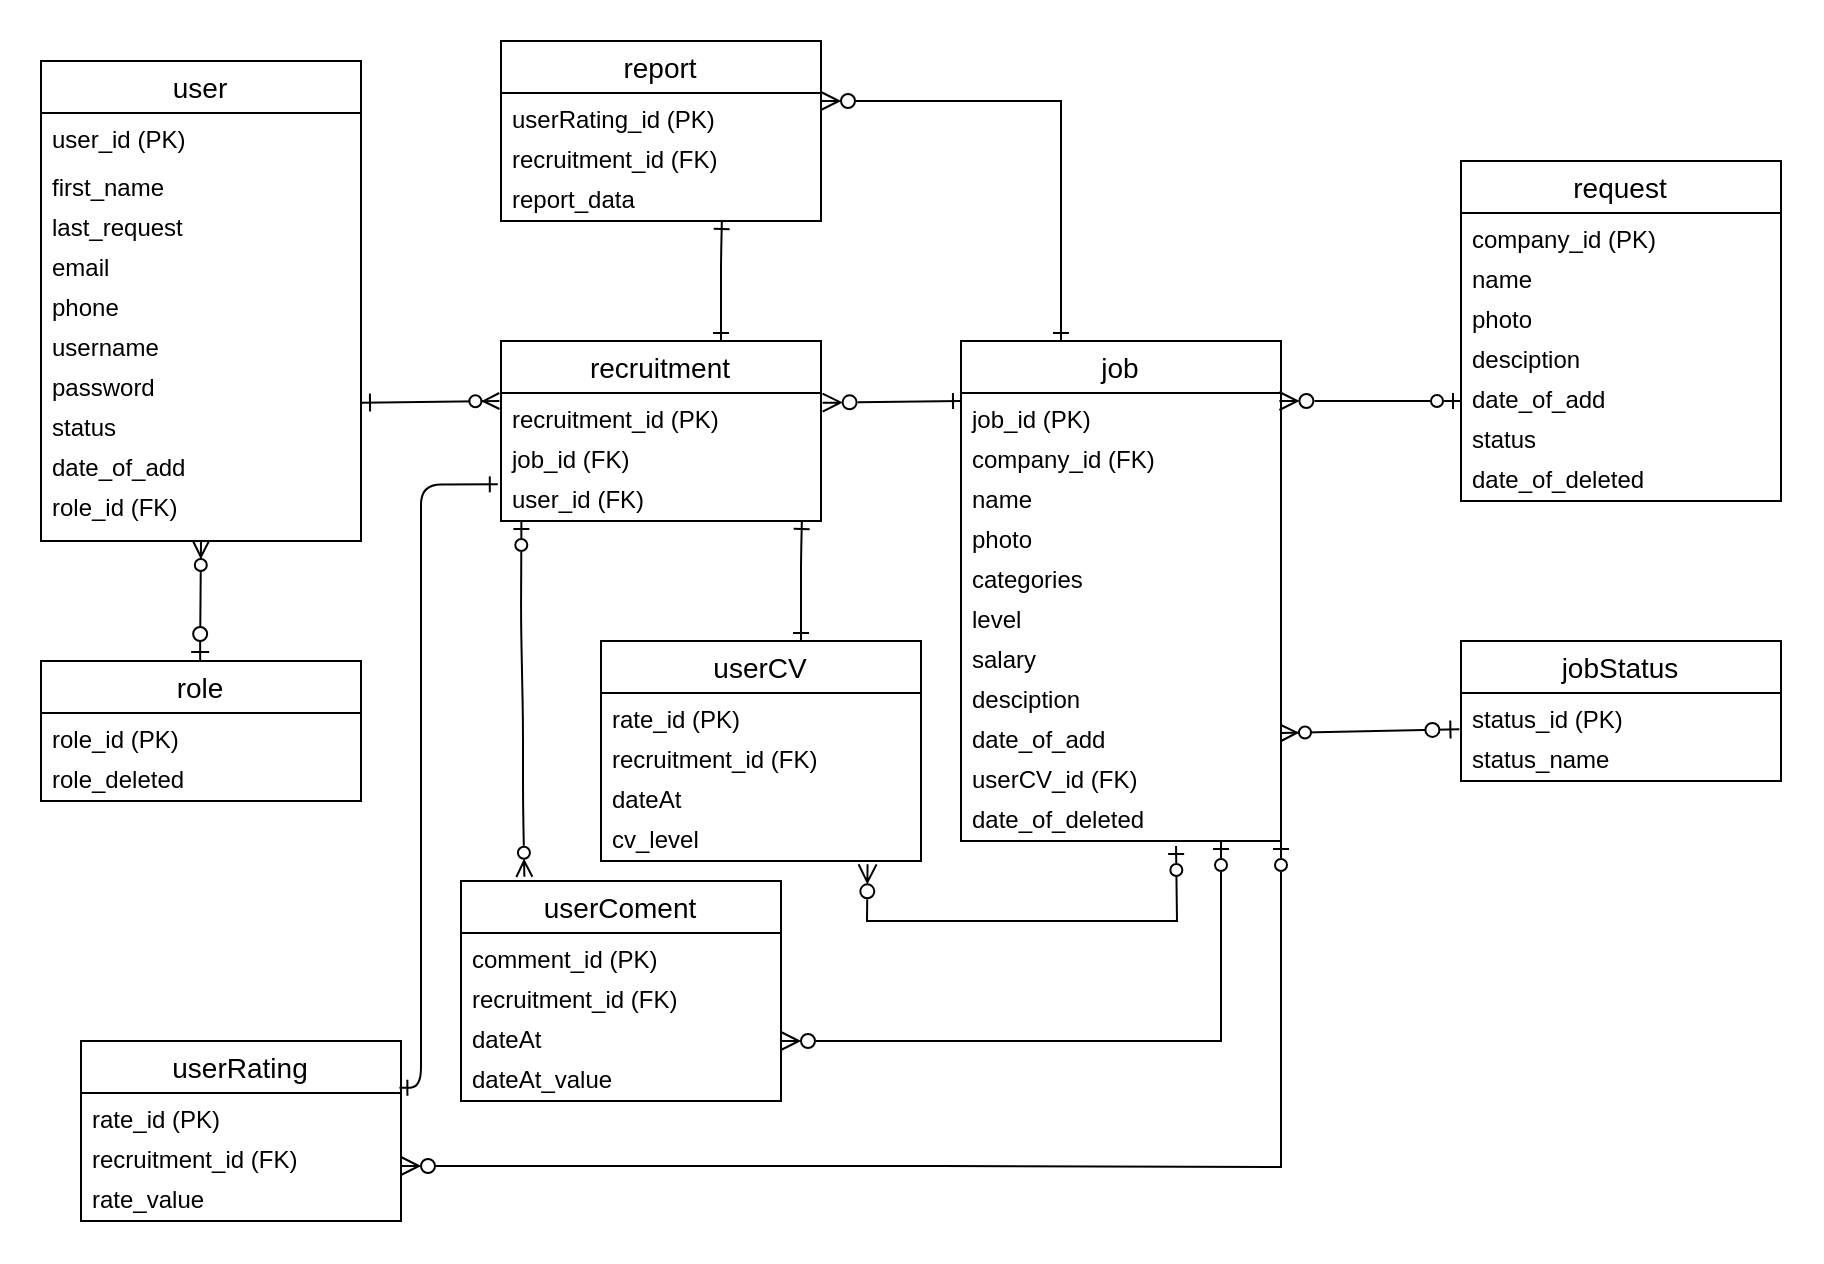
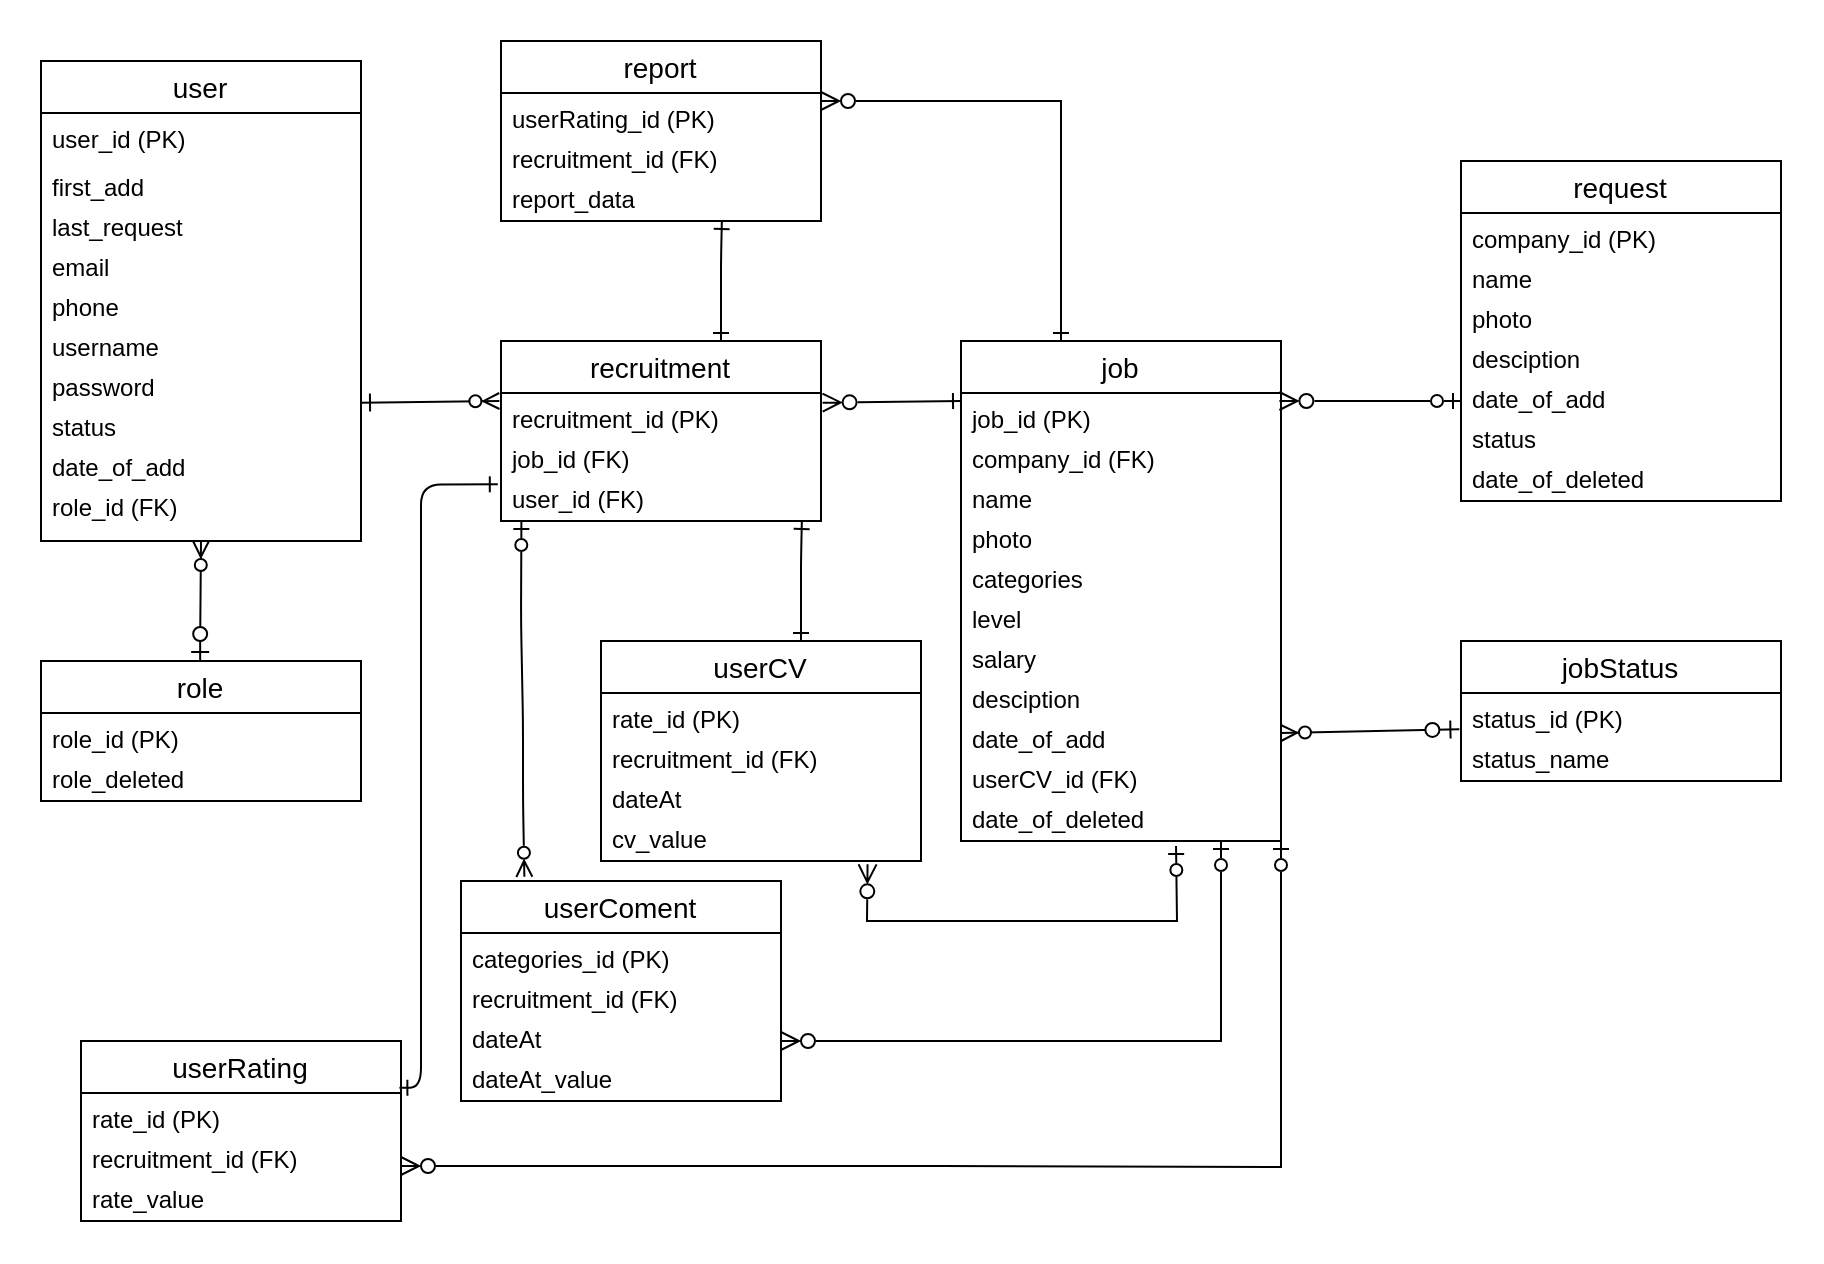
node "first_name": label "first_name" -> "first_add"
node "cv_level": label "cv_level" -> "cv_value"
node "comment_id (PK)": label "comment_id (PK)" -> "categories_id (PK)"
